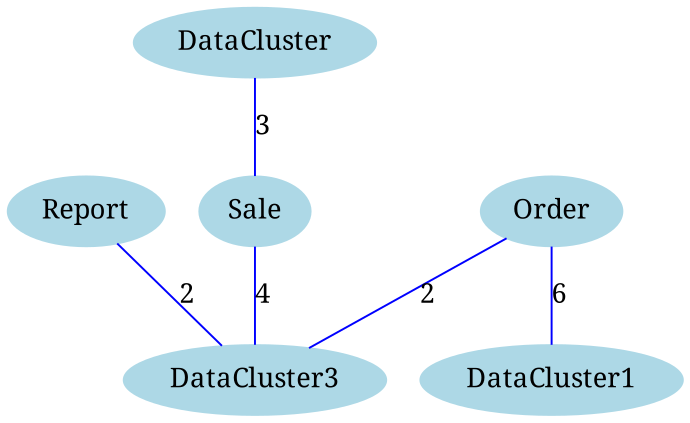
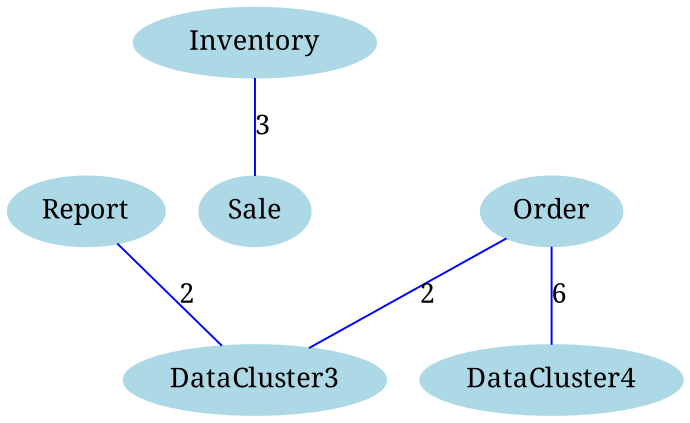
node "DataCluster": label "DataCluster" -> "Inventory"
edge "Sale" -- "DataCluster3": removed, label "4"
node "DataCluster1": label "DataCluster1" -> "DataCluster4"
